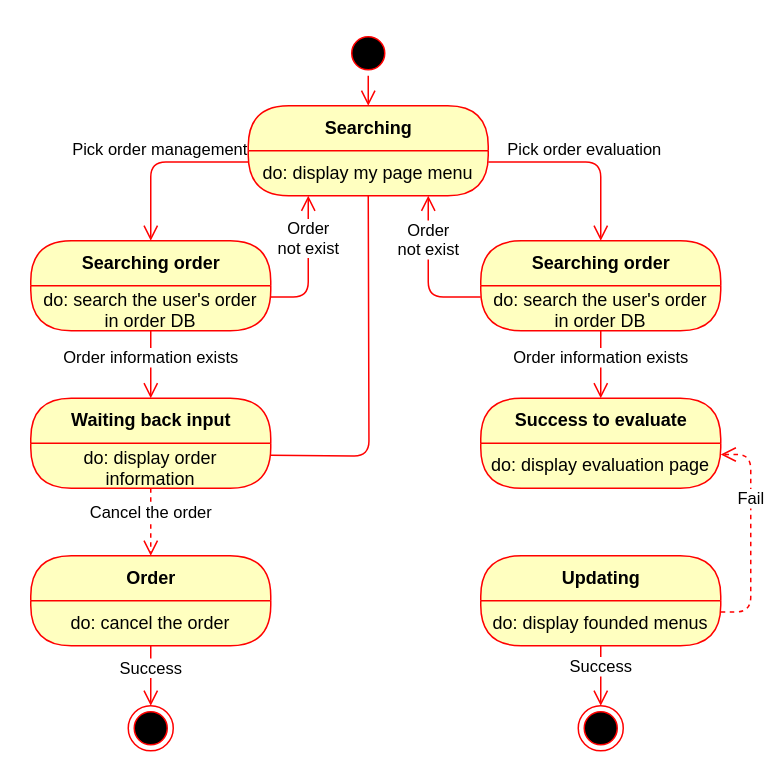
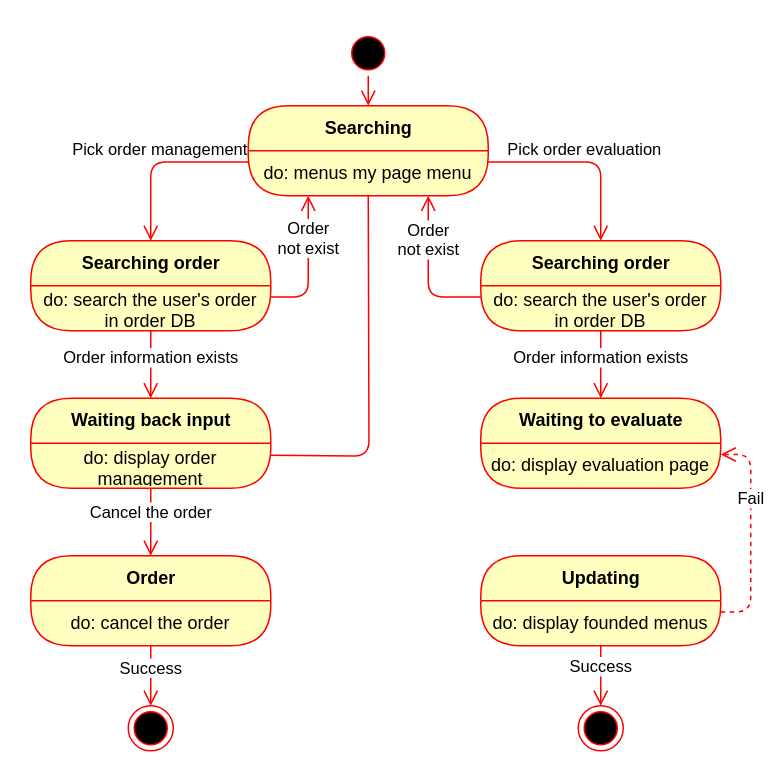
node "do: display my page menu": label "do: display my page menu" -> "do: menus my page menu"
node "Success to evaluate": label "Success to evaluate" -> "Waiting to evaluate"
node "do: display order information": label "do: display order information" -> "do: display order management"
edge "Waiting back input" -> "Order": style dashed -> solid
